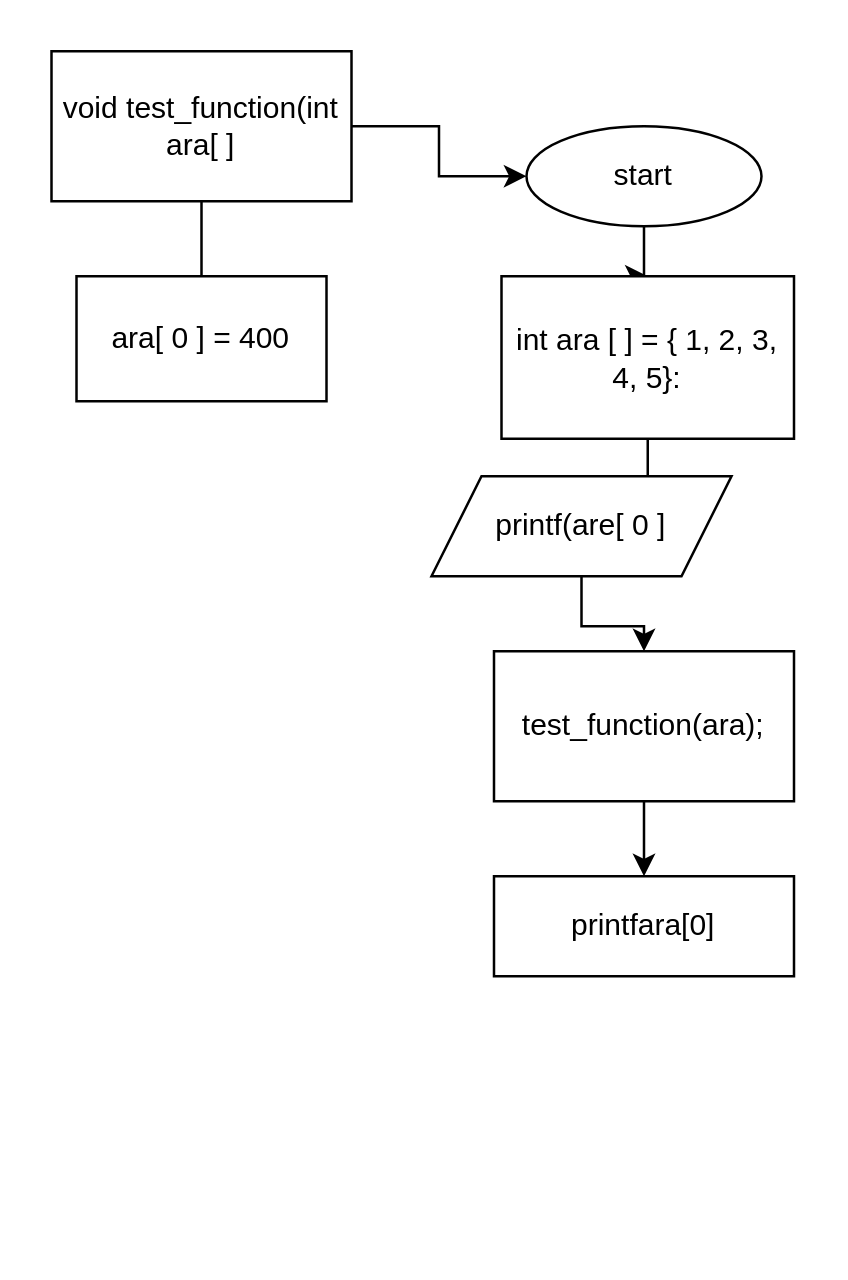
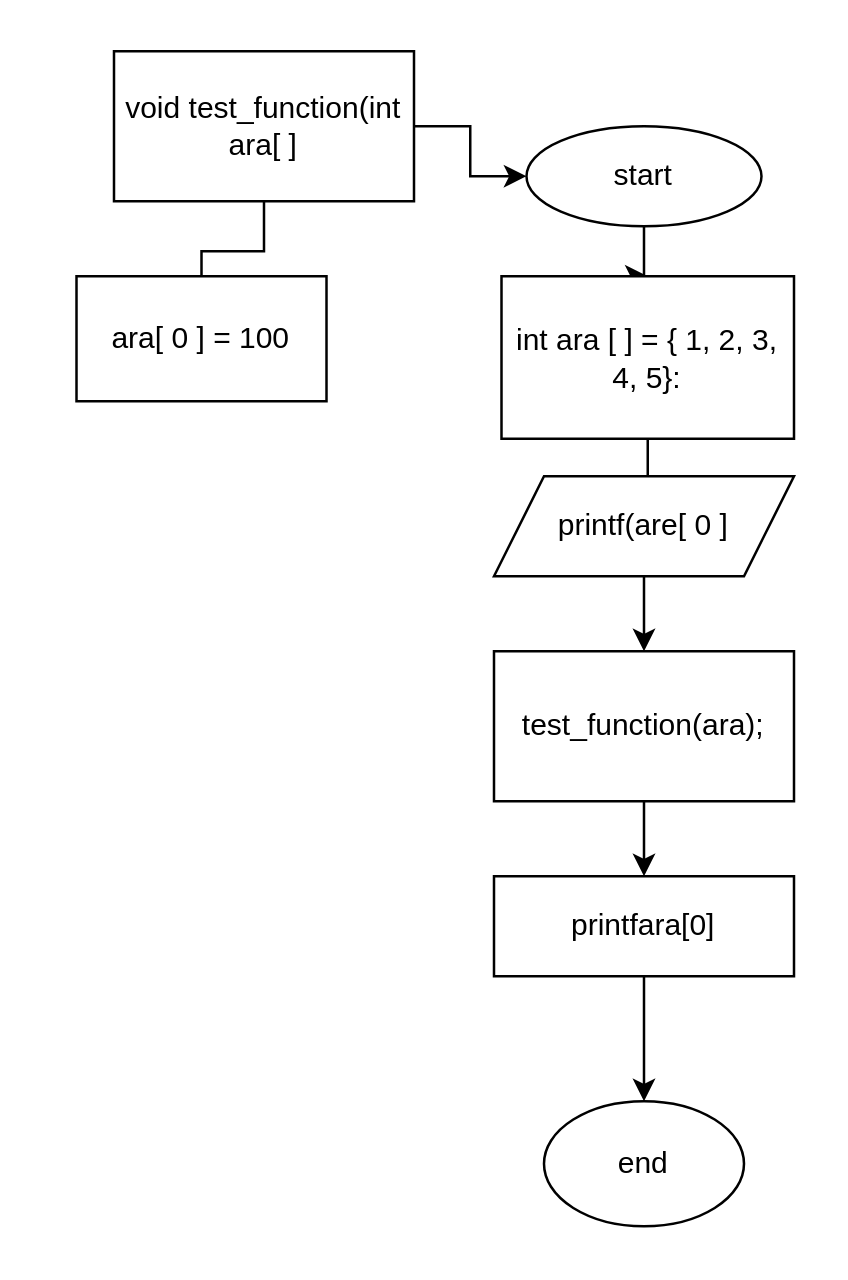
node "void test_function(int ara[ ]": moved (201, 126) -> (264, 126)
node "ara[ 0 ] = 400": label "ara[ 0 ] = 400" -> "ara[ 0 ] = 100"
node "printf(are[ 0 ]": moved (581, 526) -> (644, 526)
edge "printfara[0]" -> "end": added
node "end": added
